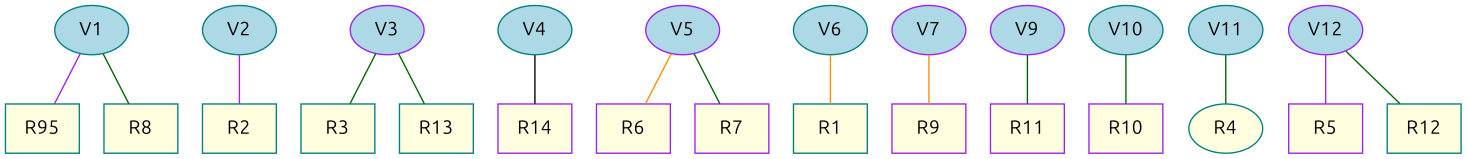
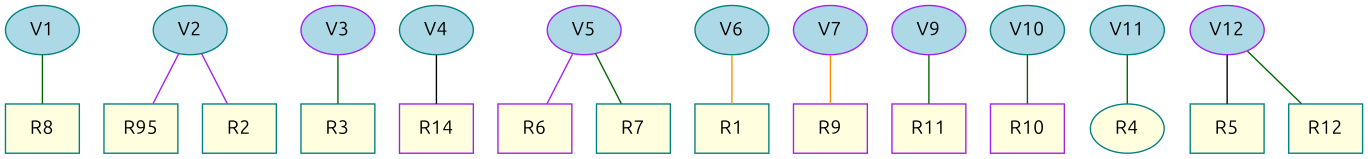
edge "V1" -- "R95": now "V2" -- "R95"
edge "V5" -- "R6": color darkorange -> purple
edge "V12" -- "R5": color purple -> black
node "R13": removed
node "R7": color purple -> teal
node "R5": color purple -> teal
